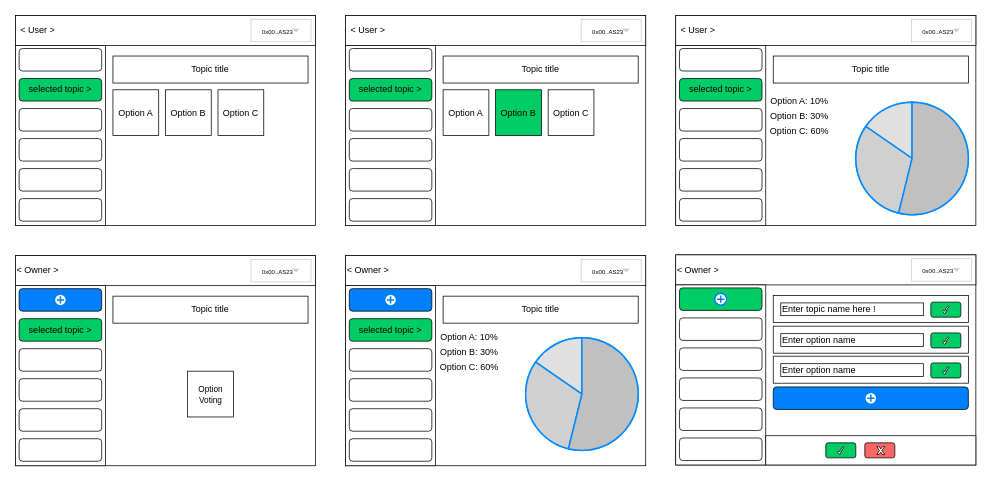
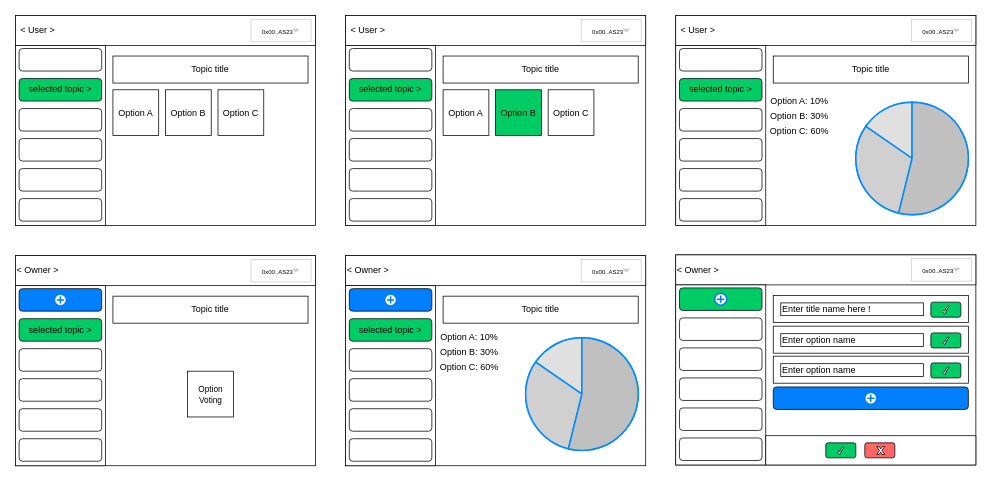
node "Enter topic name here !": label "Enter topic name here !" -> "Enter title name here !"
